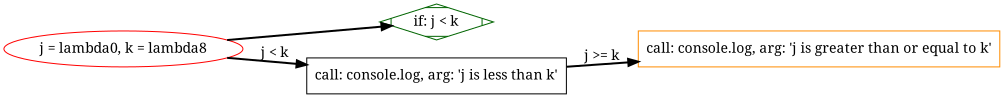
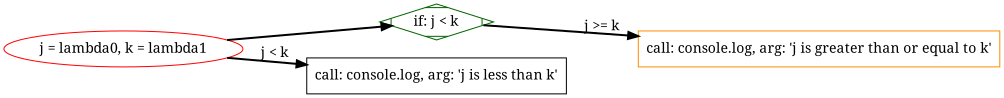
node "j = lambda0, k = lambda8": label "j = lambda0, k = lambda8" -> "j = lambda0, k = lambda1"
edge "call: console.log, arg: 'j is less than k'" -> "call: console.log, arg: 'j is greater than or equal to k'": now "if: j < k" -> "call: console.log, arg: 'j is greater than or equal to k'"
